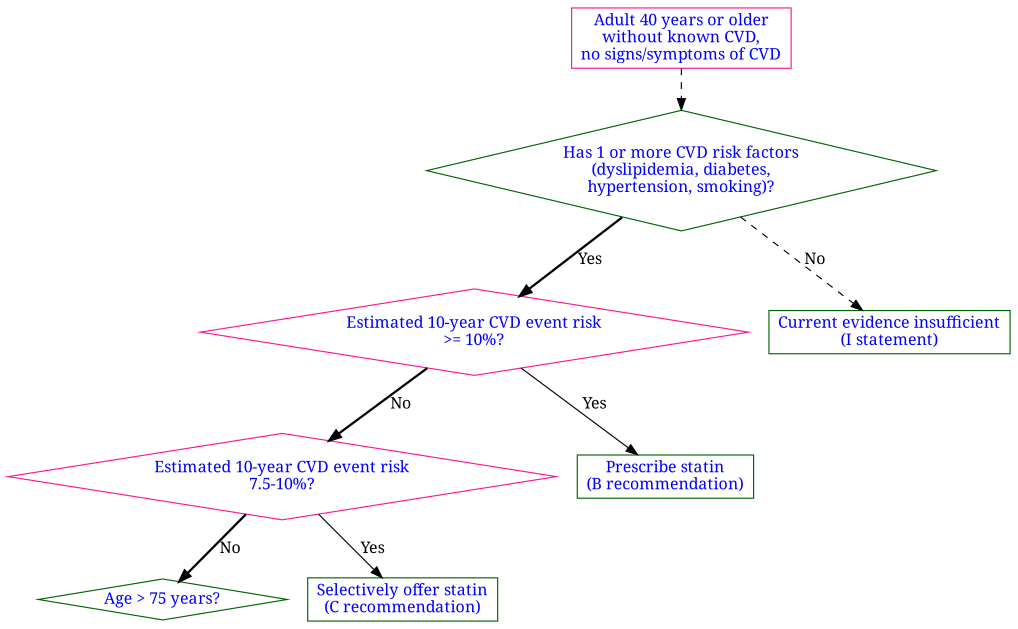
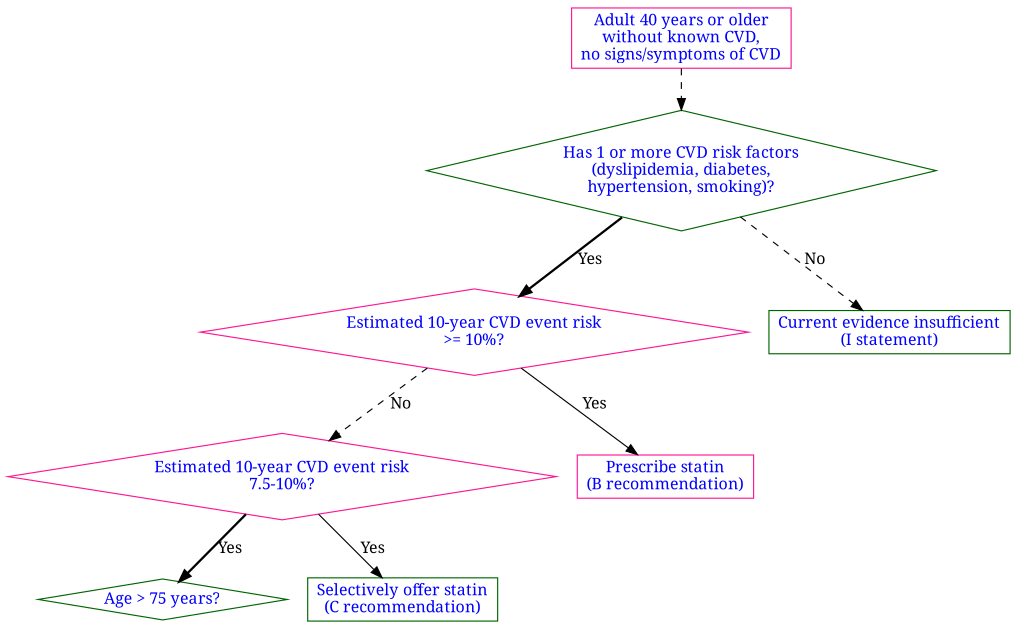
edge "Estimated 10-year CVD event risk >= 10%?" -> "Estimated 10-year CVD event risk 7.5-10%?": style bold -> dashed
node "Prescribe statin (B recommendation)": color darkgreen -> deeppink
edge "Estimated 10-year CVD event risk 7.5-10%?" -> "Age > 75 years?": label "No" -> "Yes"
